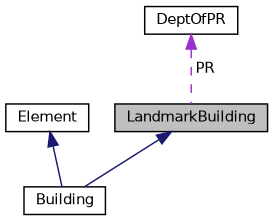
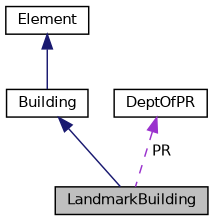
edge "Building" -> "LandmarkBuilding": reversed
